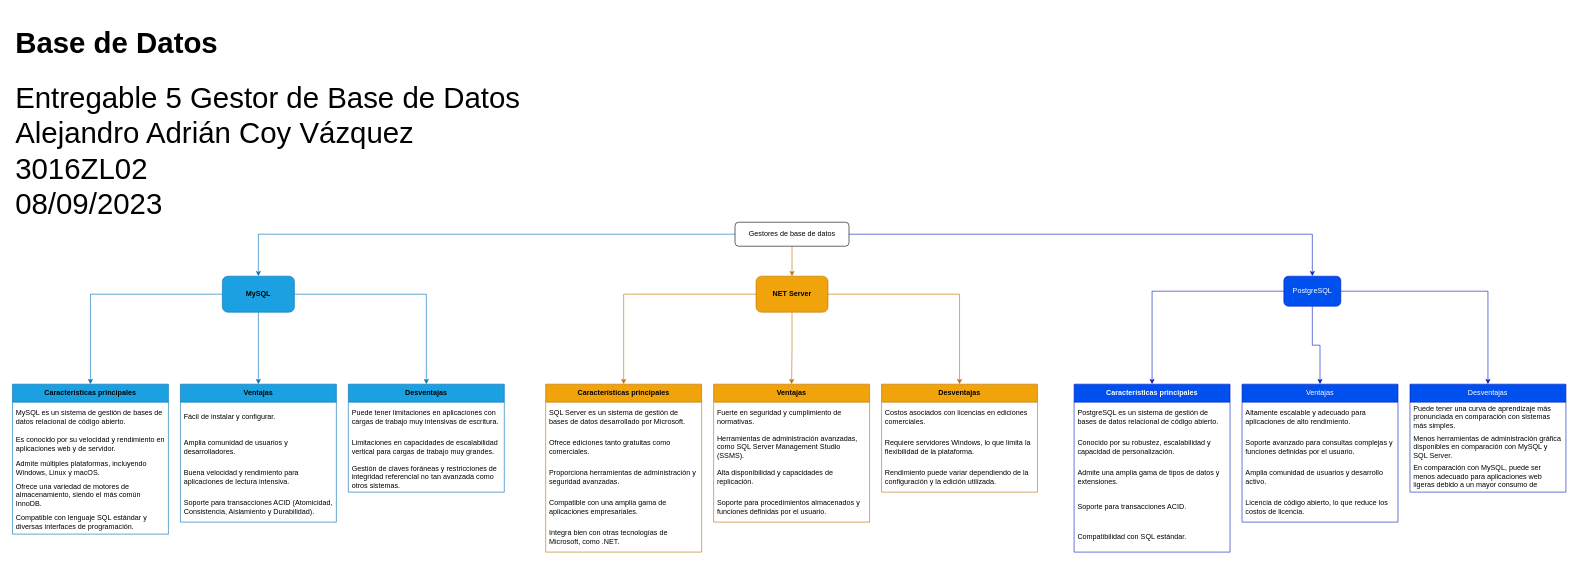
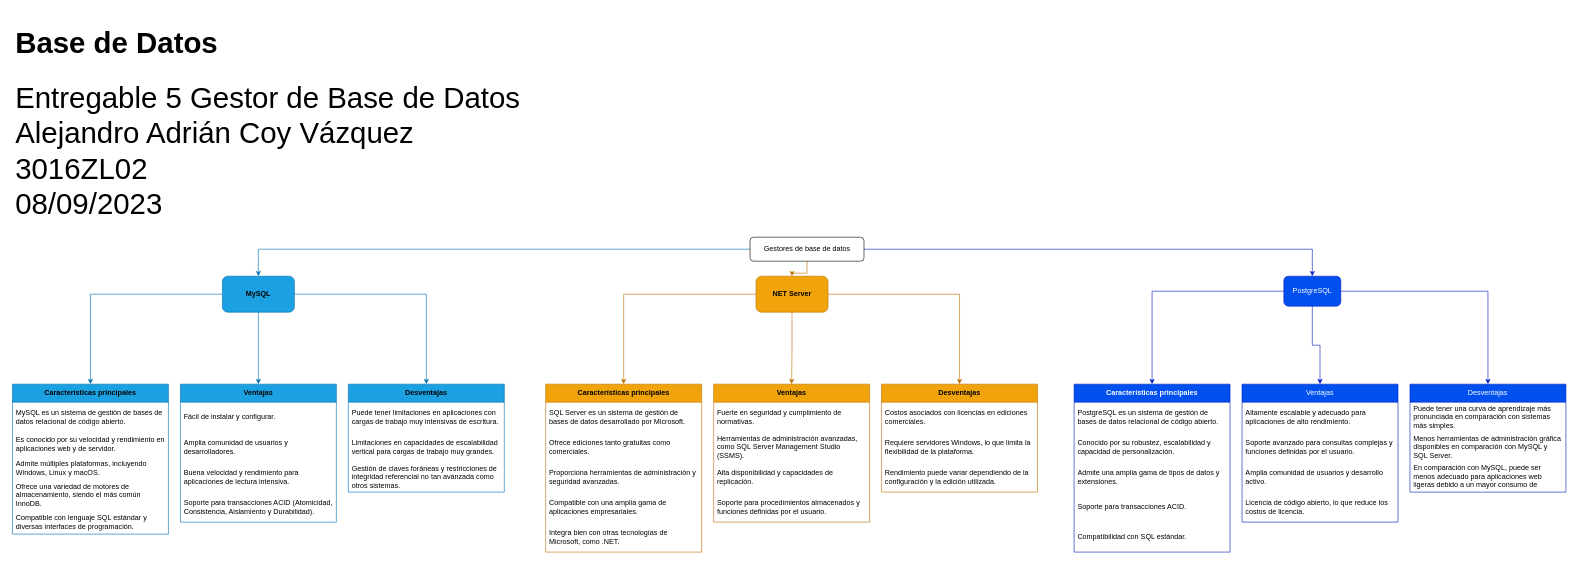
node "Gestores de base de datos": moved (792, 234) -> (807, 249)
